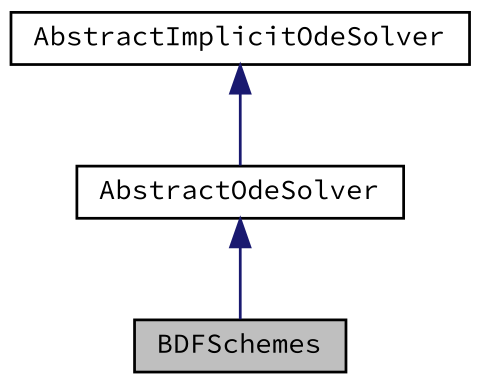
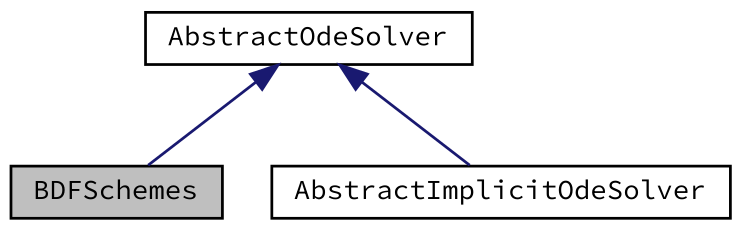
edge "AbstractOdeSolver" -> "AbstractImplicitOdeSolver": reversed
